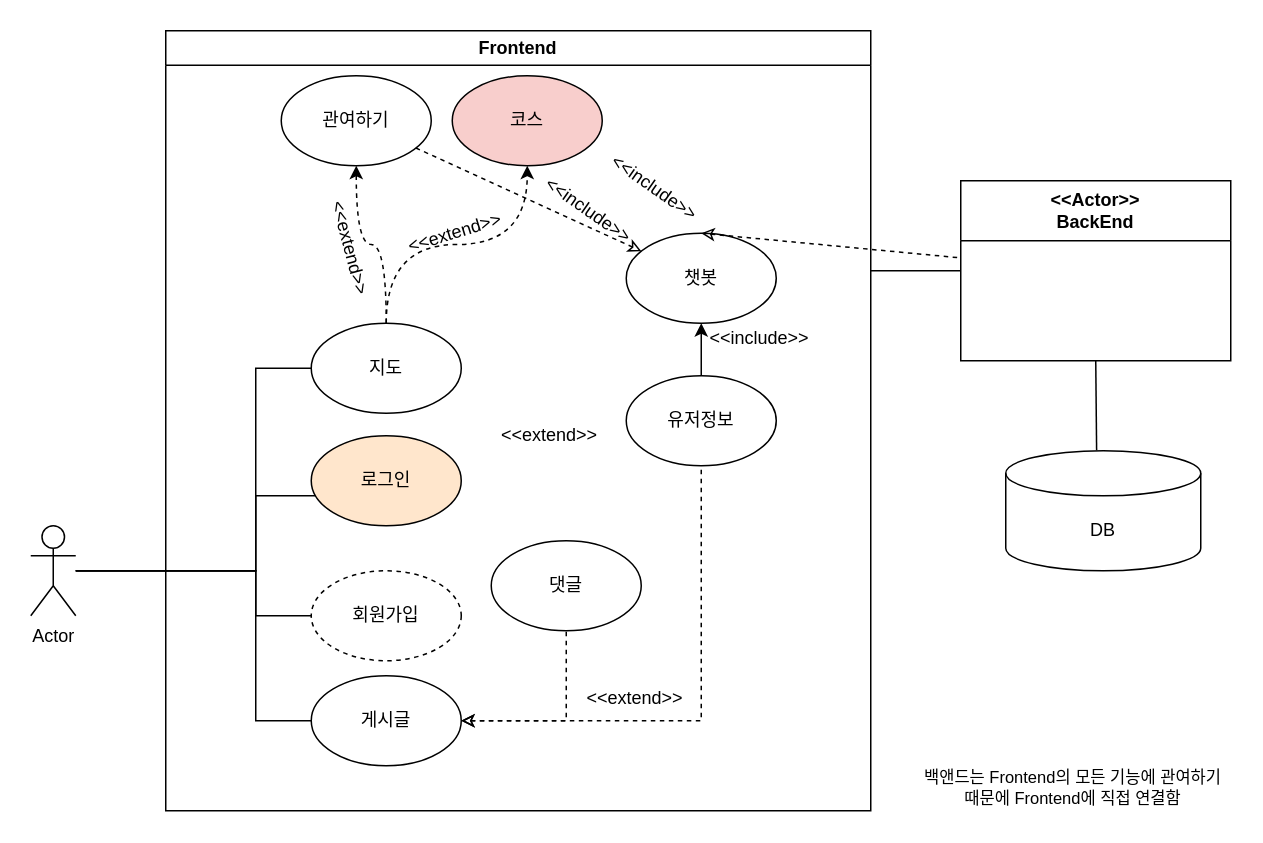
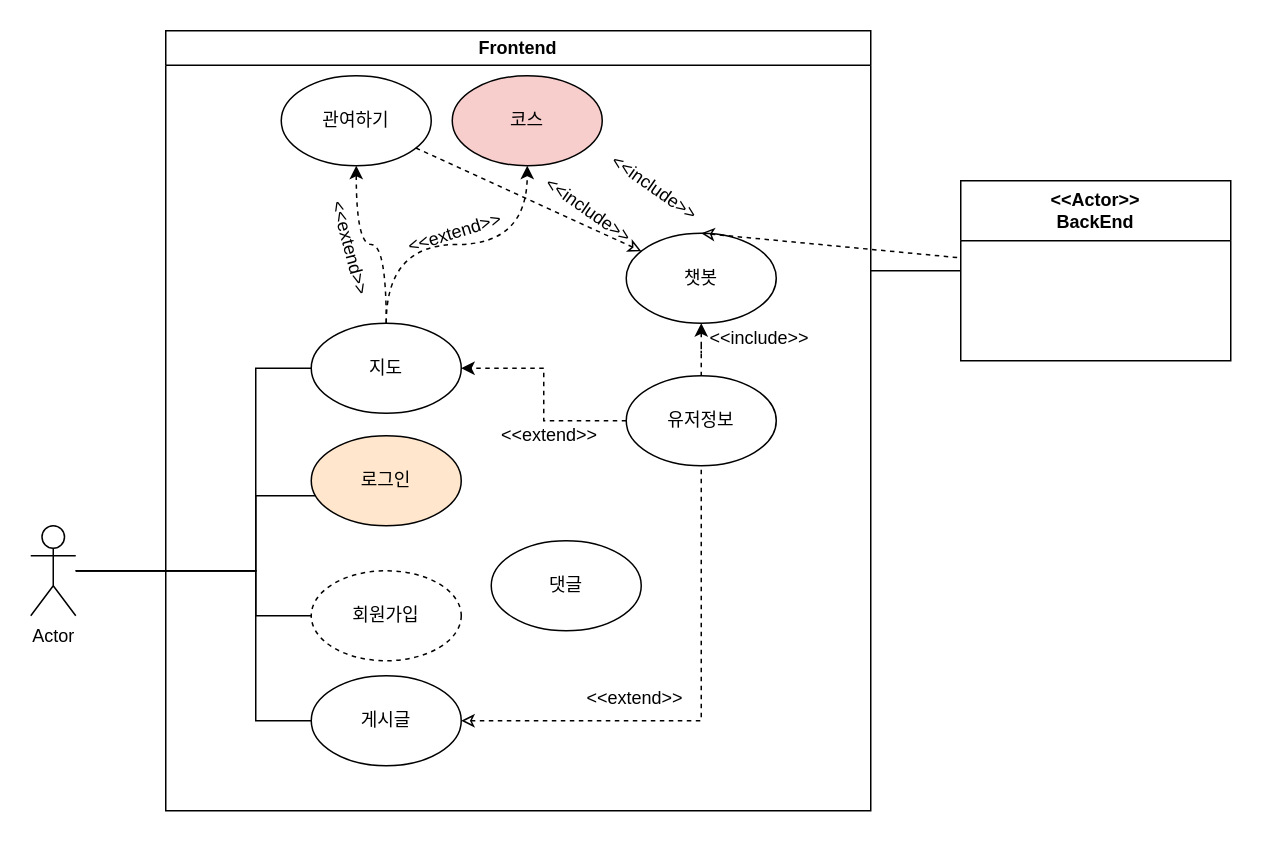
edge "유저정보" -> "챗봇": style solid -> dashed
edge "유저정보" -> "지도": added
edge "<<Actor>> BackEnd" -- "DB": removed
node "DB": removed
edge "댓글" -> "게시글": removed
node "백앤드는 Frontend의 모든 기능에 관여하기 때문에 Frontend에 직접 연결함": removed
